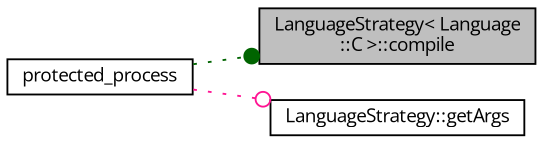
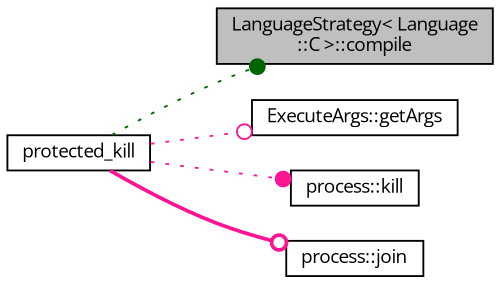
node "protected_process": label "protected_process" -> "protected_kill"
node "LanguageStrategy::getArgs": label "LanguageStrategy::getArgs" -> "ExecuteArgs::getArgs"
node "process::kill": added
node "process::join": added
